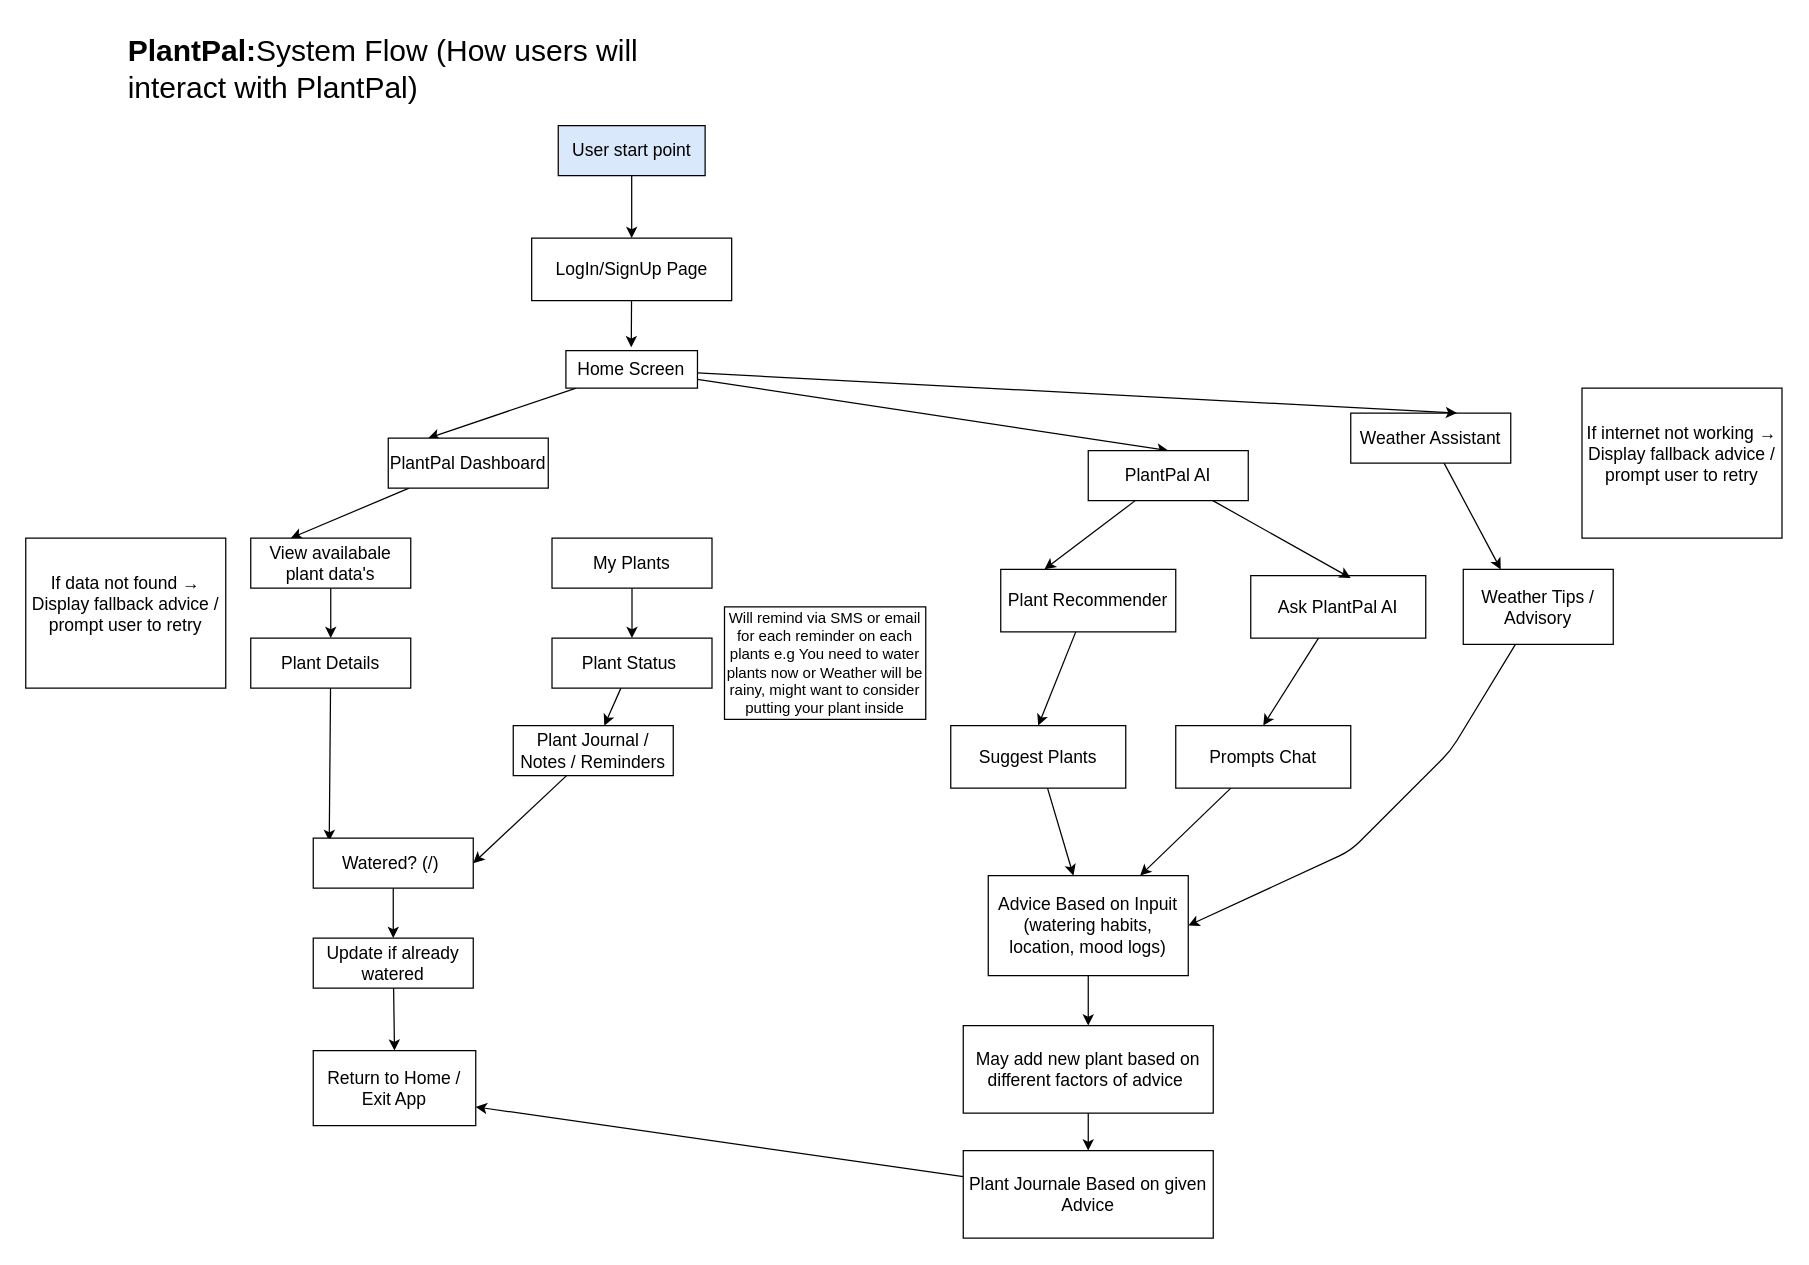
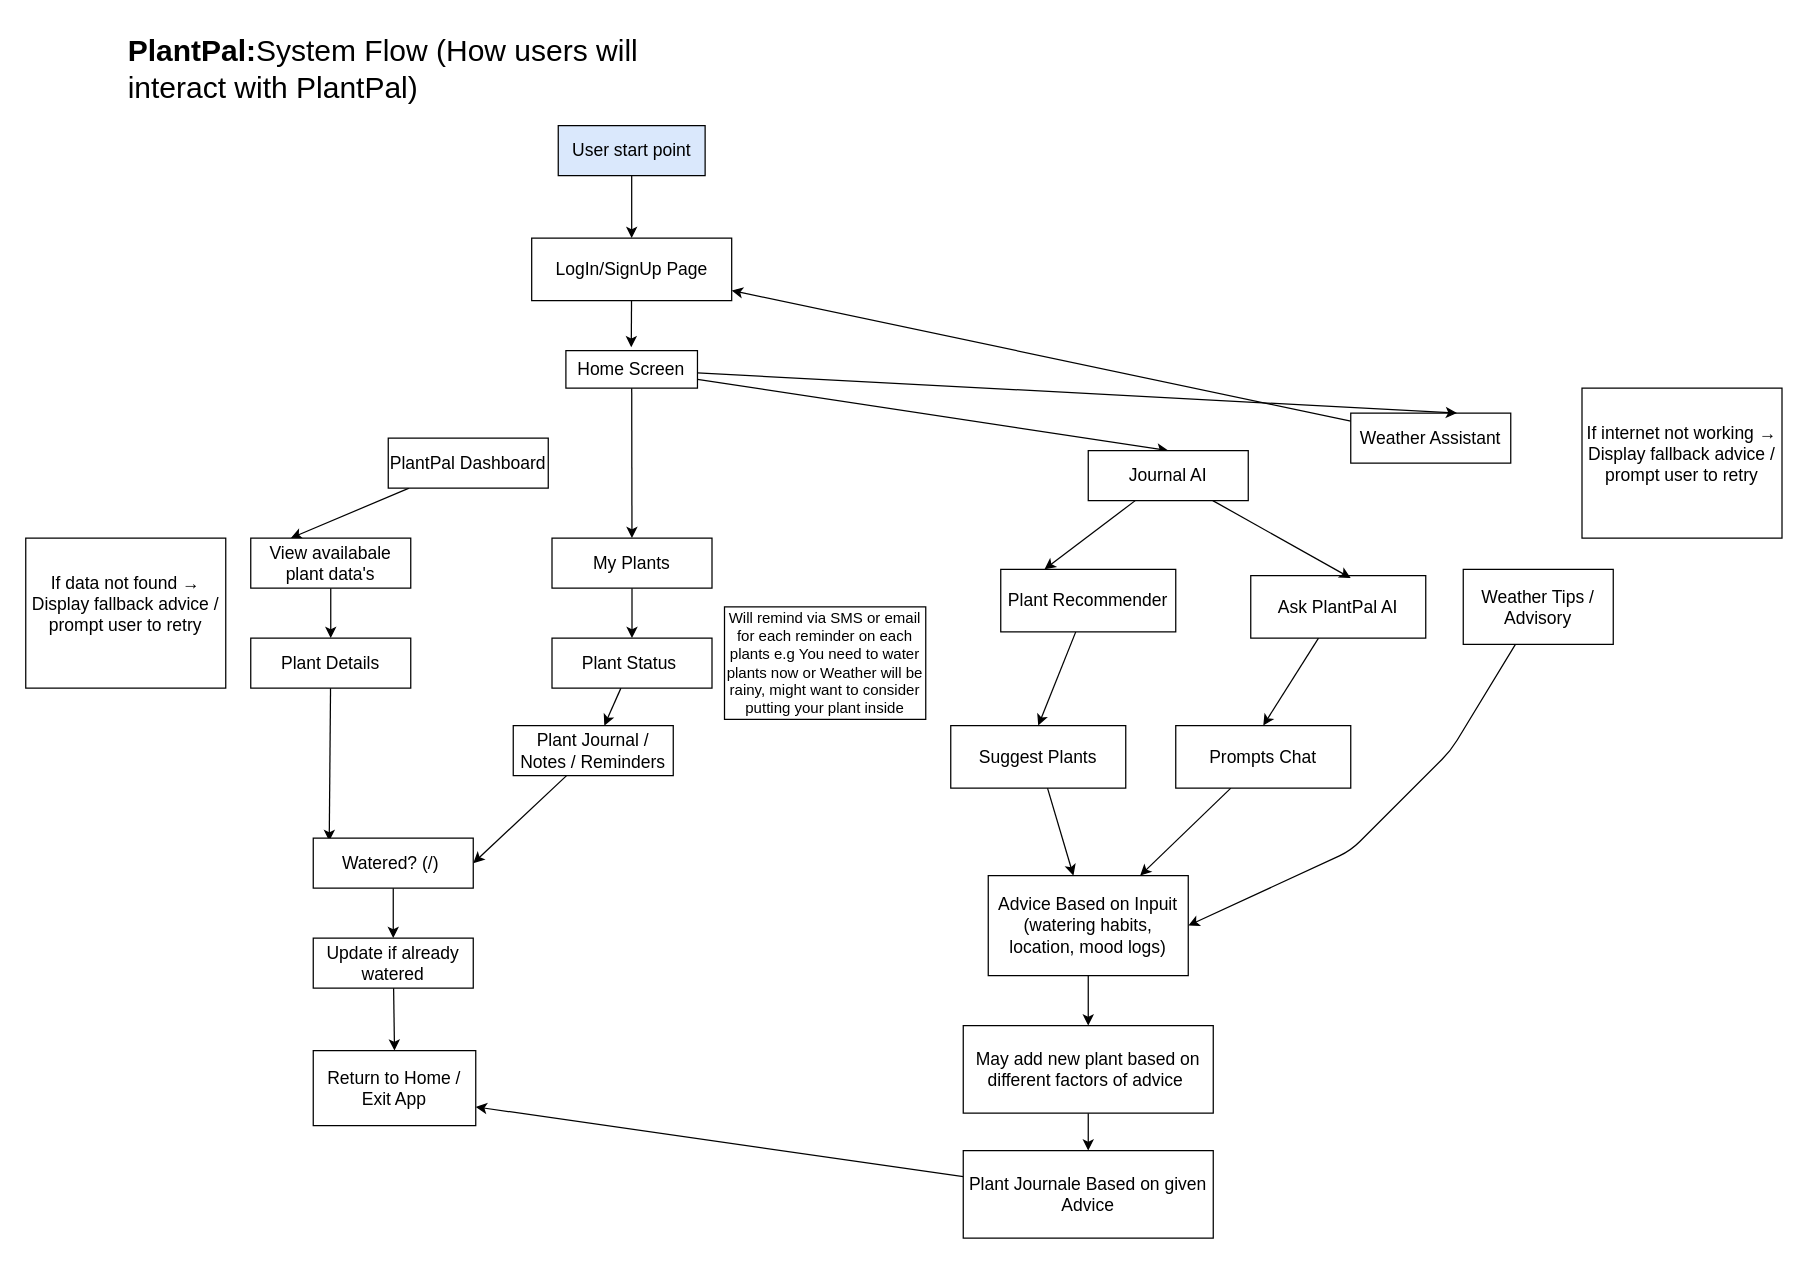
edge "Home Screen" -> "PlantPal Dashboard": now "Home Screen" -> "My Plants"
node "PlantPal AI": label "PlantPal AI" -> "Journal AI"
edge "Weather Assistant" -> "Weather Tips / Advisory": now "Weather Assistant" -> "LogIn/SignUp Page"
